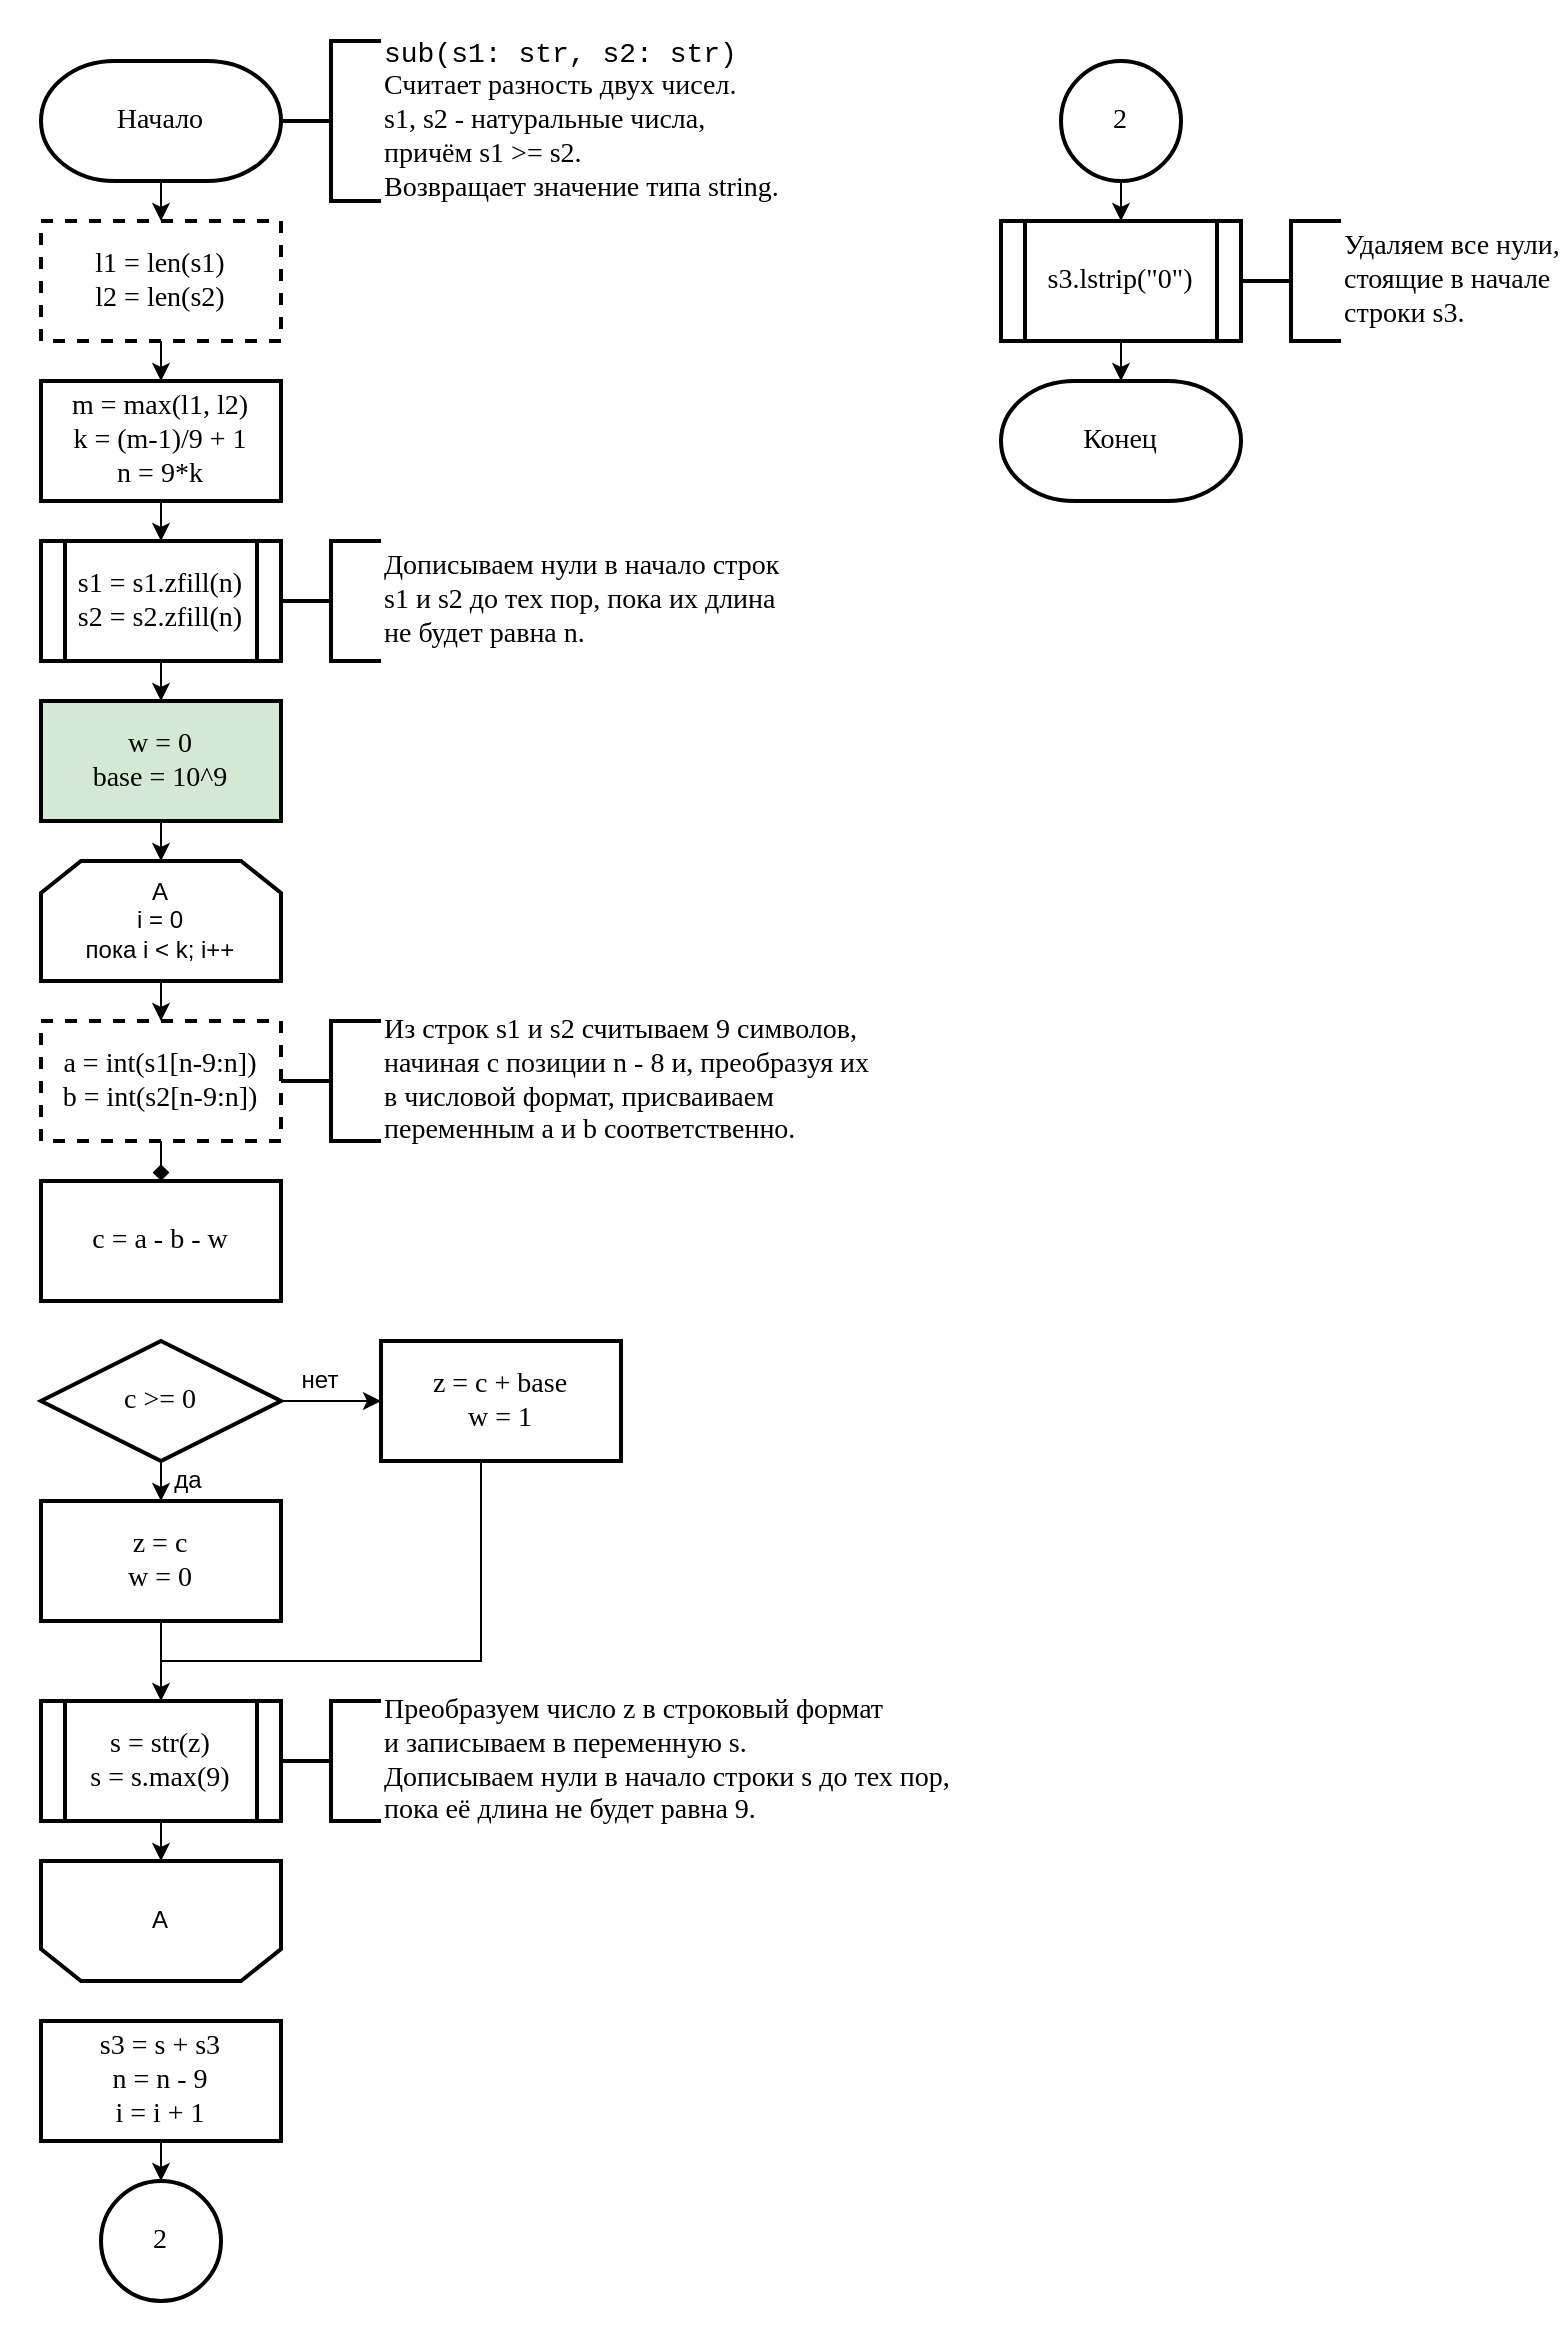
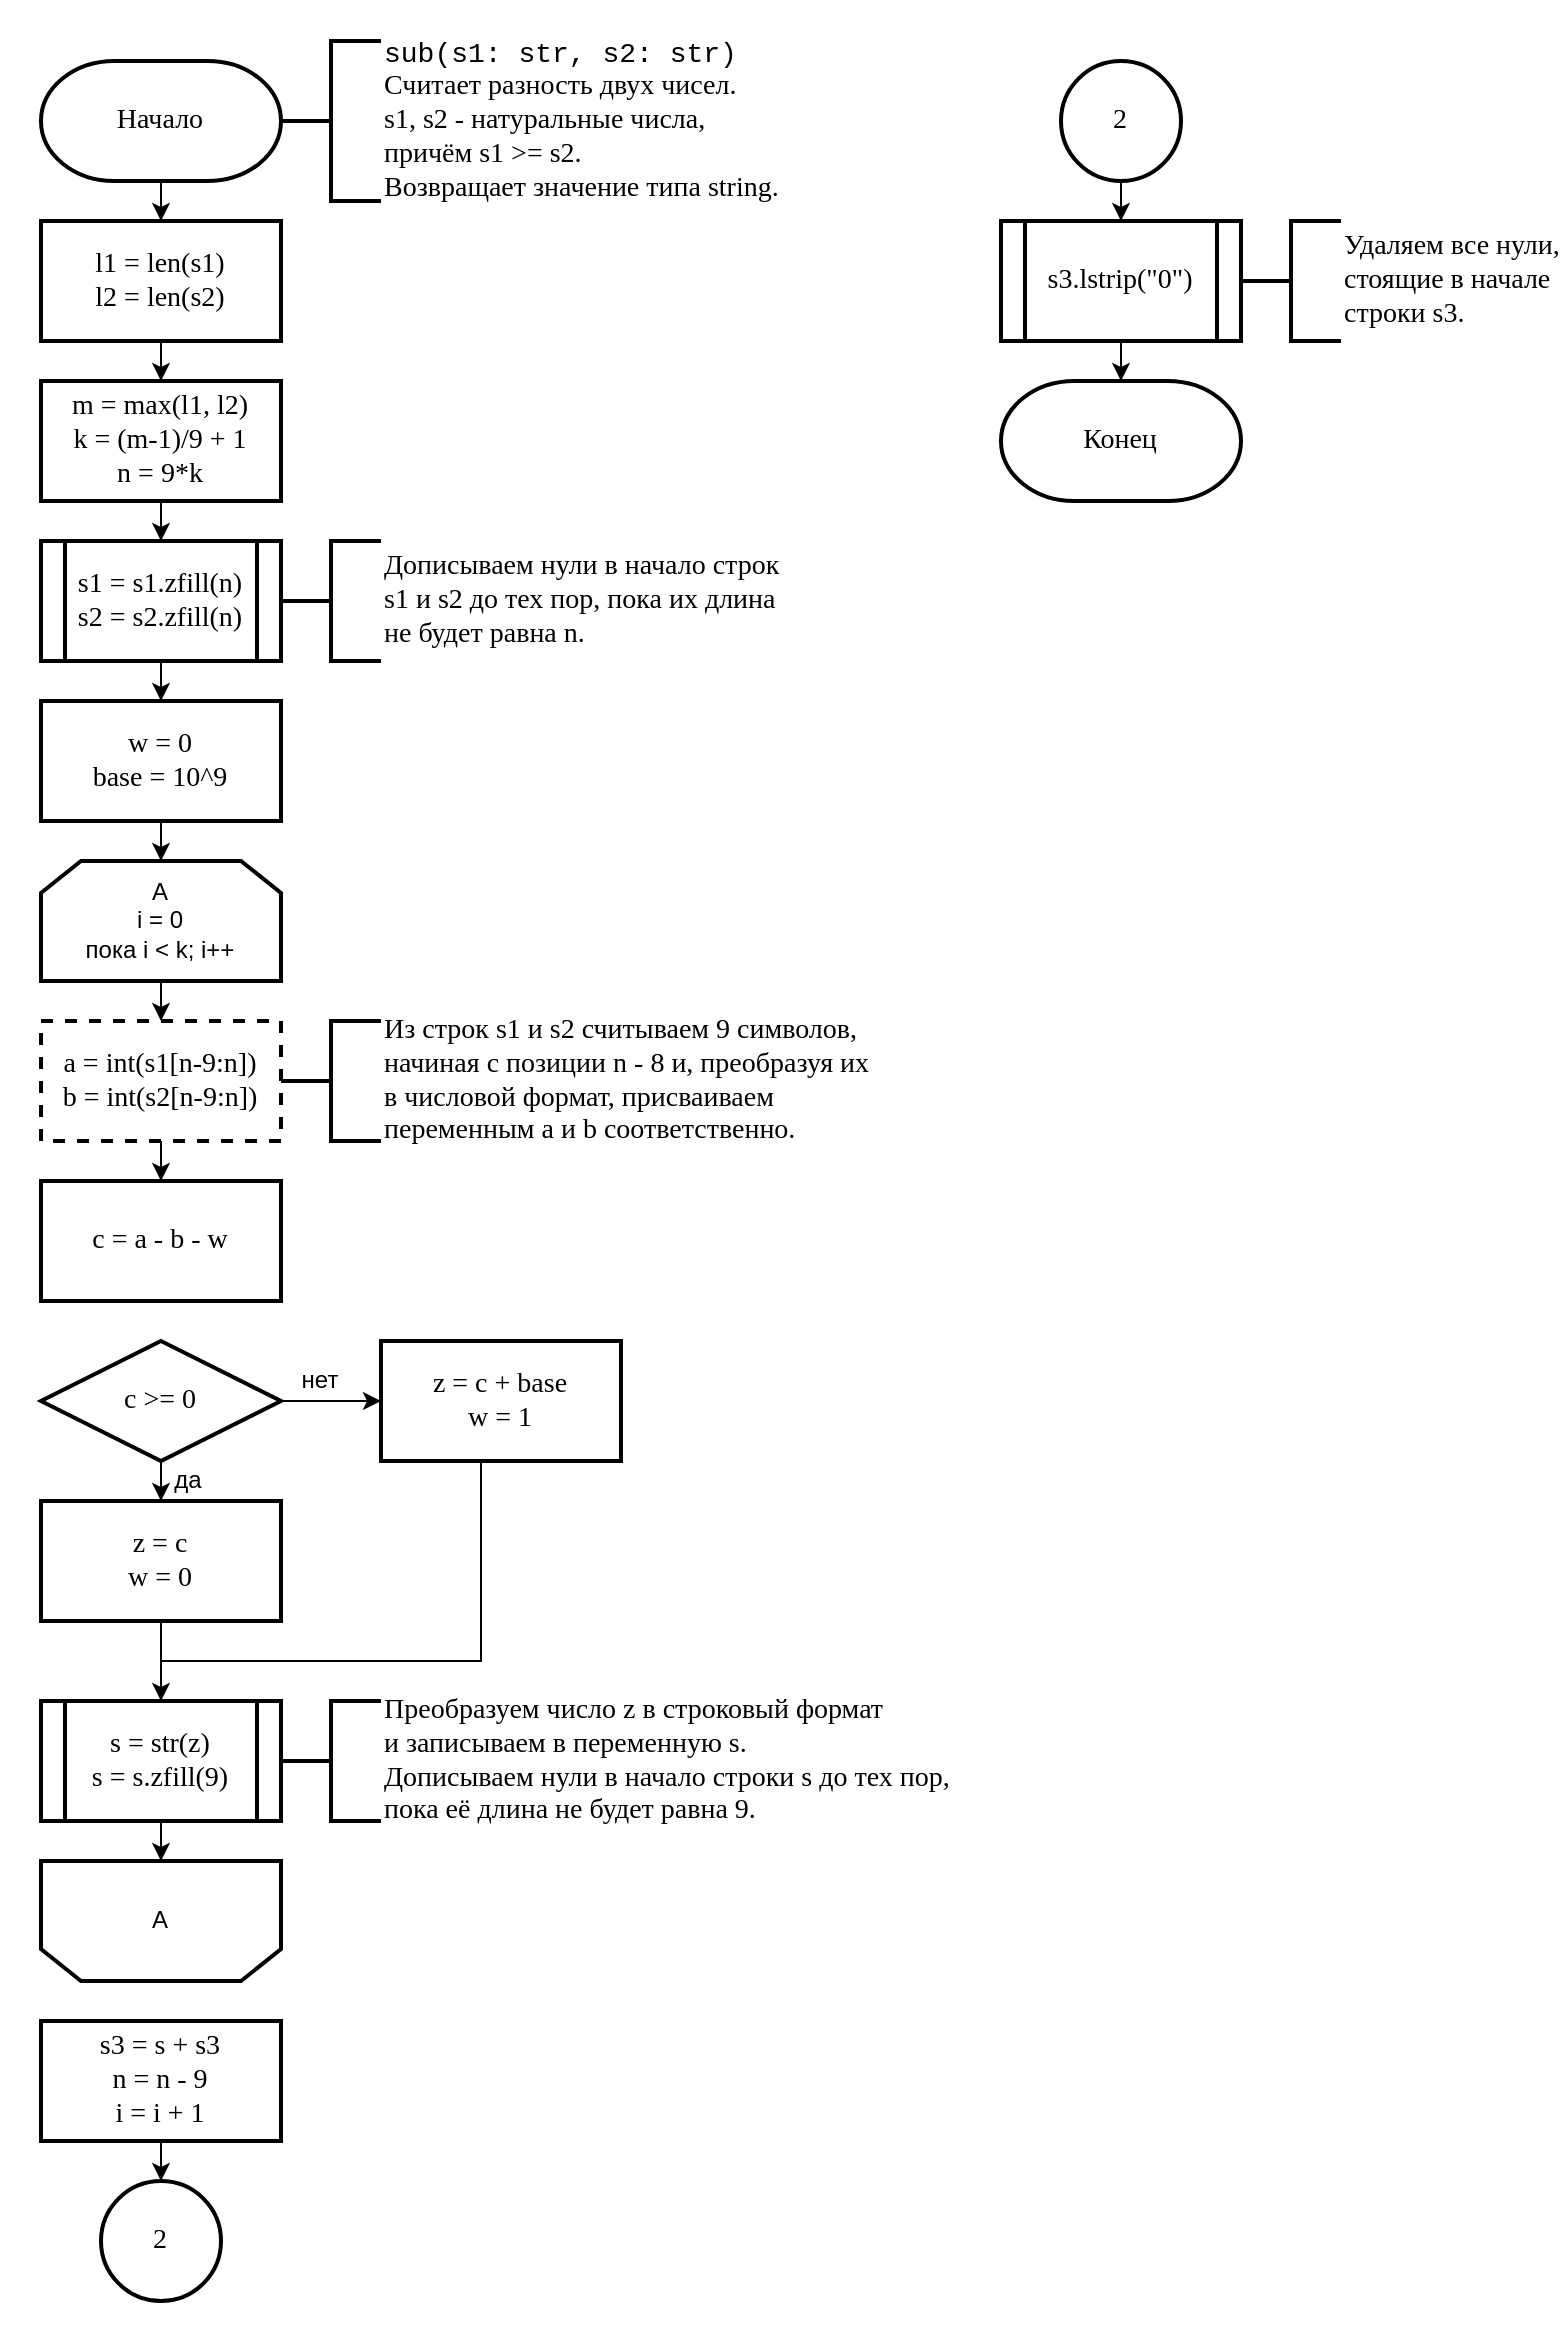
node "l1 = len(s1) l2 = len(s2)": style dashed -> solid
node "w = 0 base = 10^9": fillcolor #d5e8d4 -> #ffffff
edge "a = int(s1[n-9:n]) b = int(s2[n-9:n])" -> "c = a - b - w": arrowhead diamond -> classic
node "s = str(z) s = s.max(9)": label "s = str(z) s = s.max(9)" -> "s = str(z) s = s.zfill(9)"
